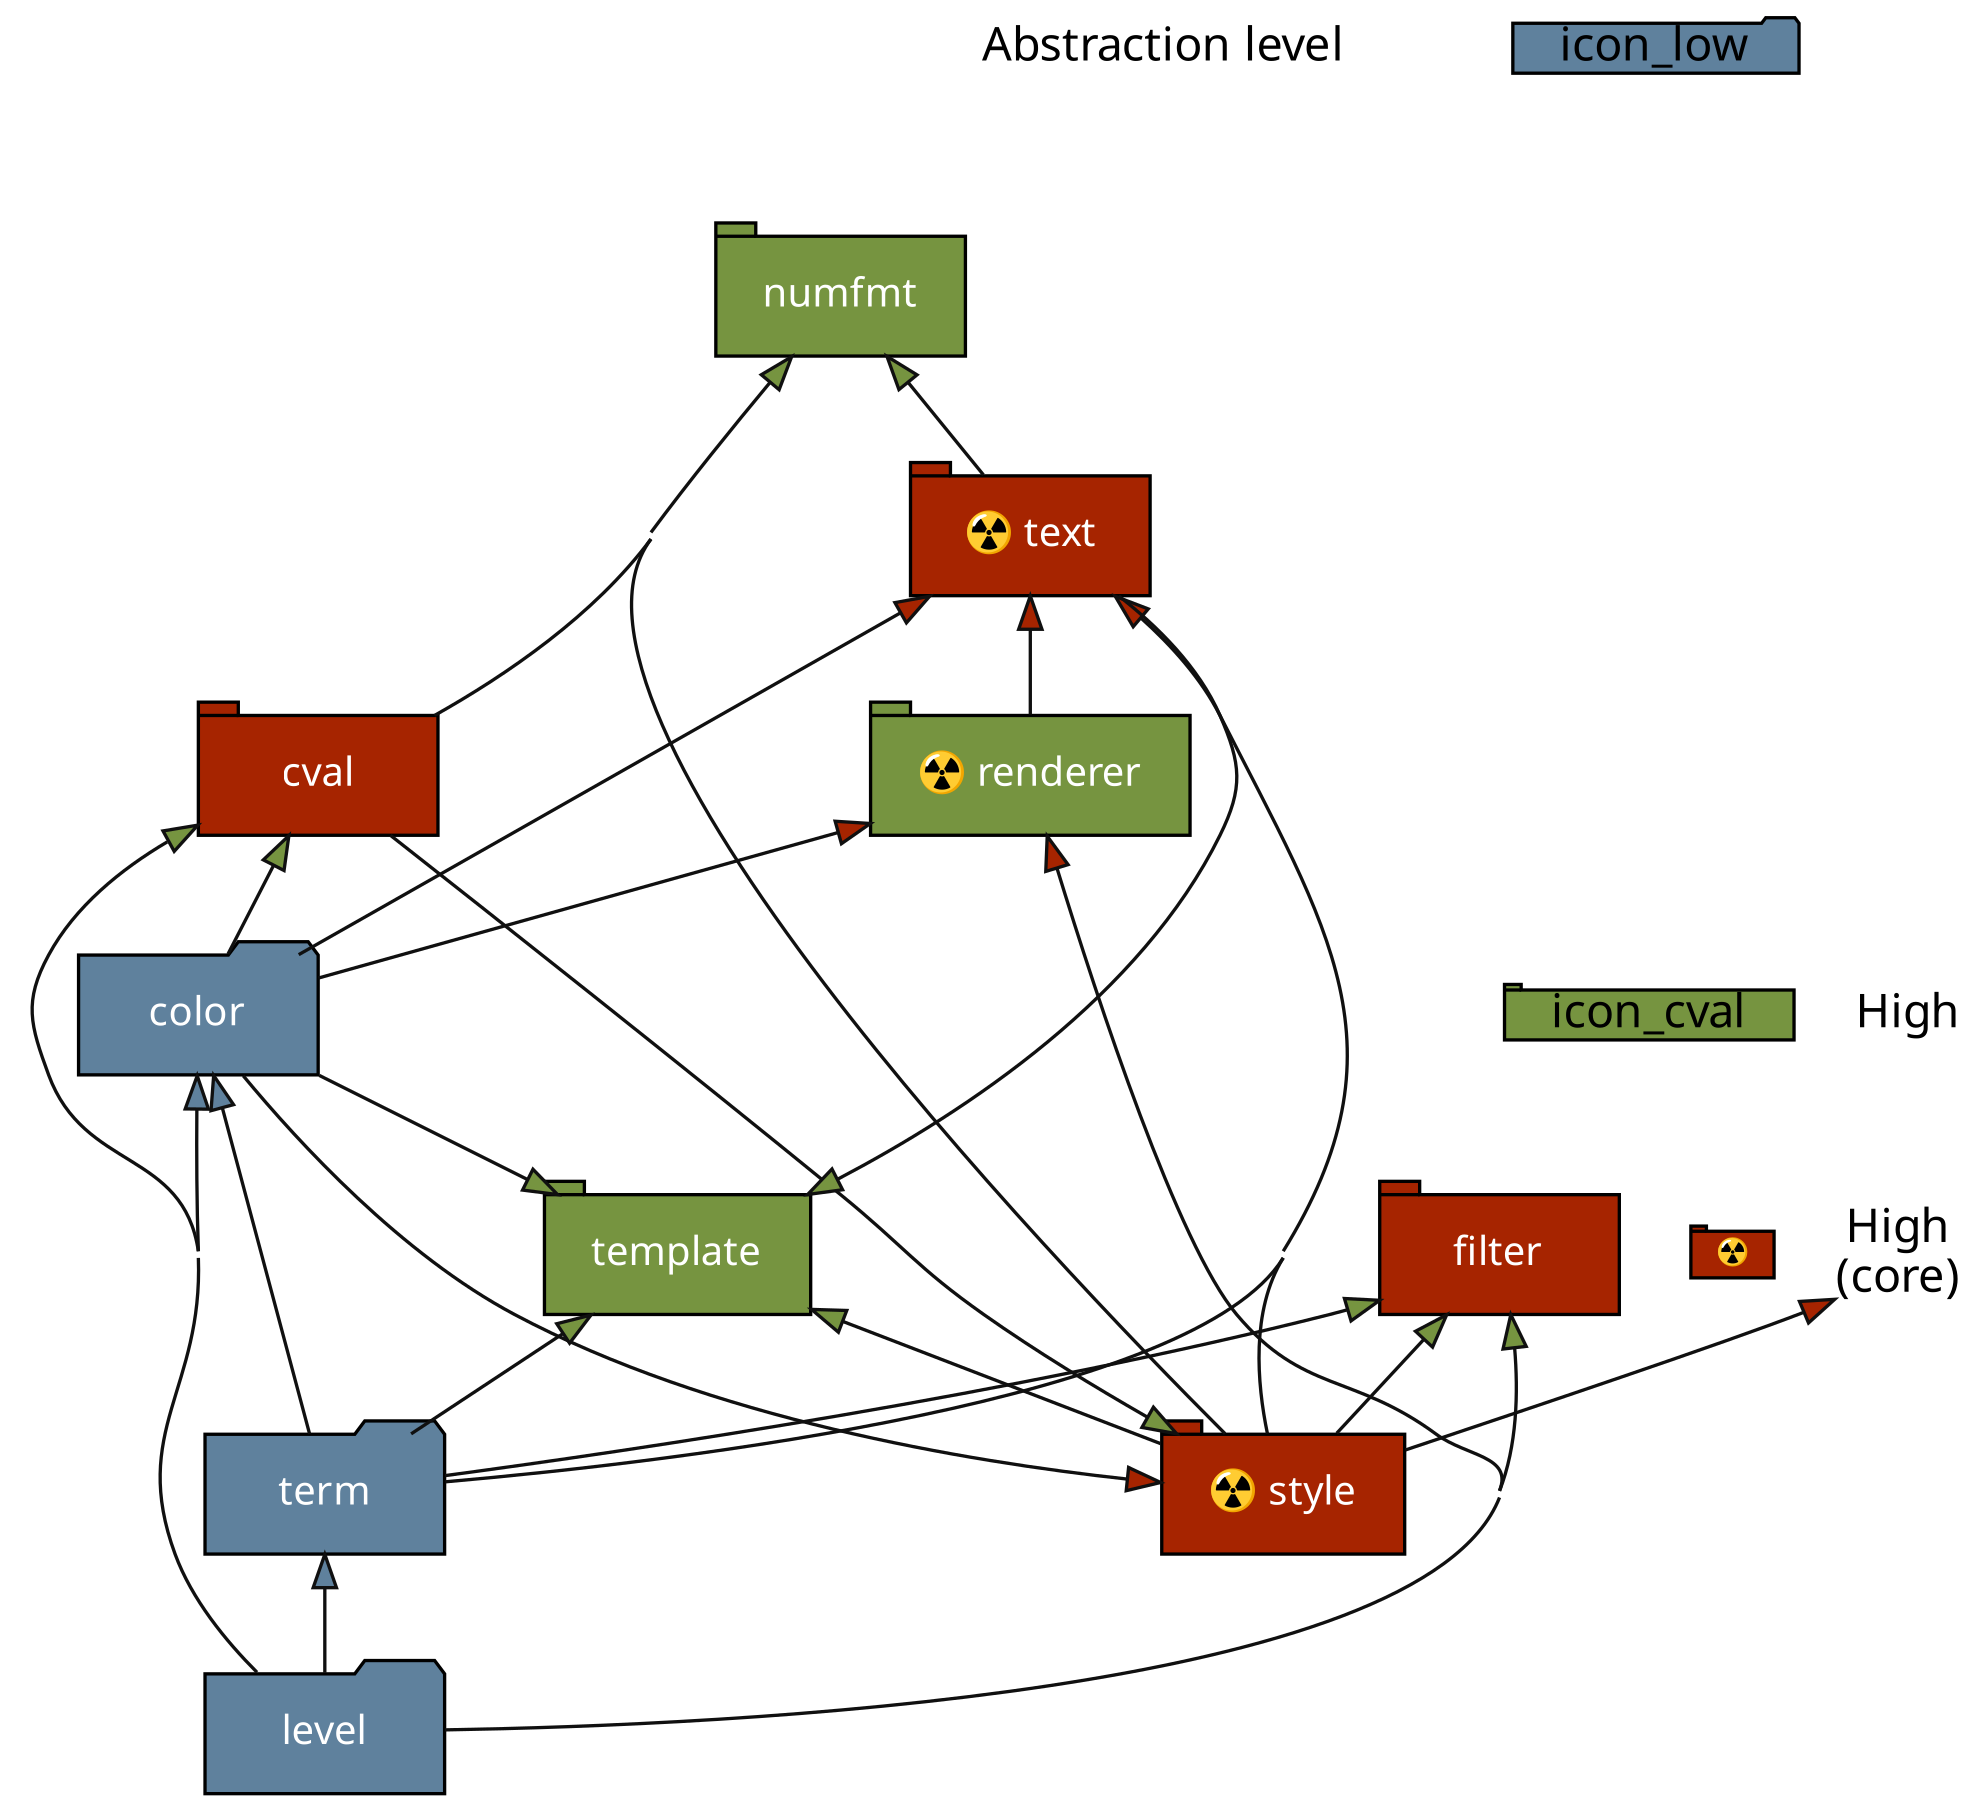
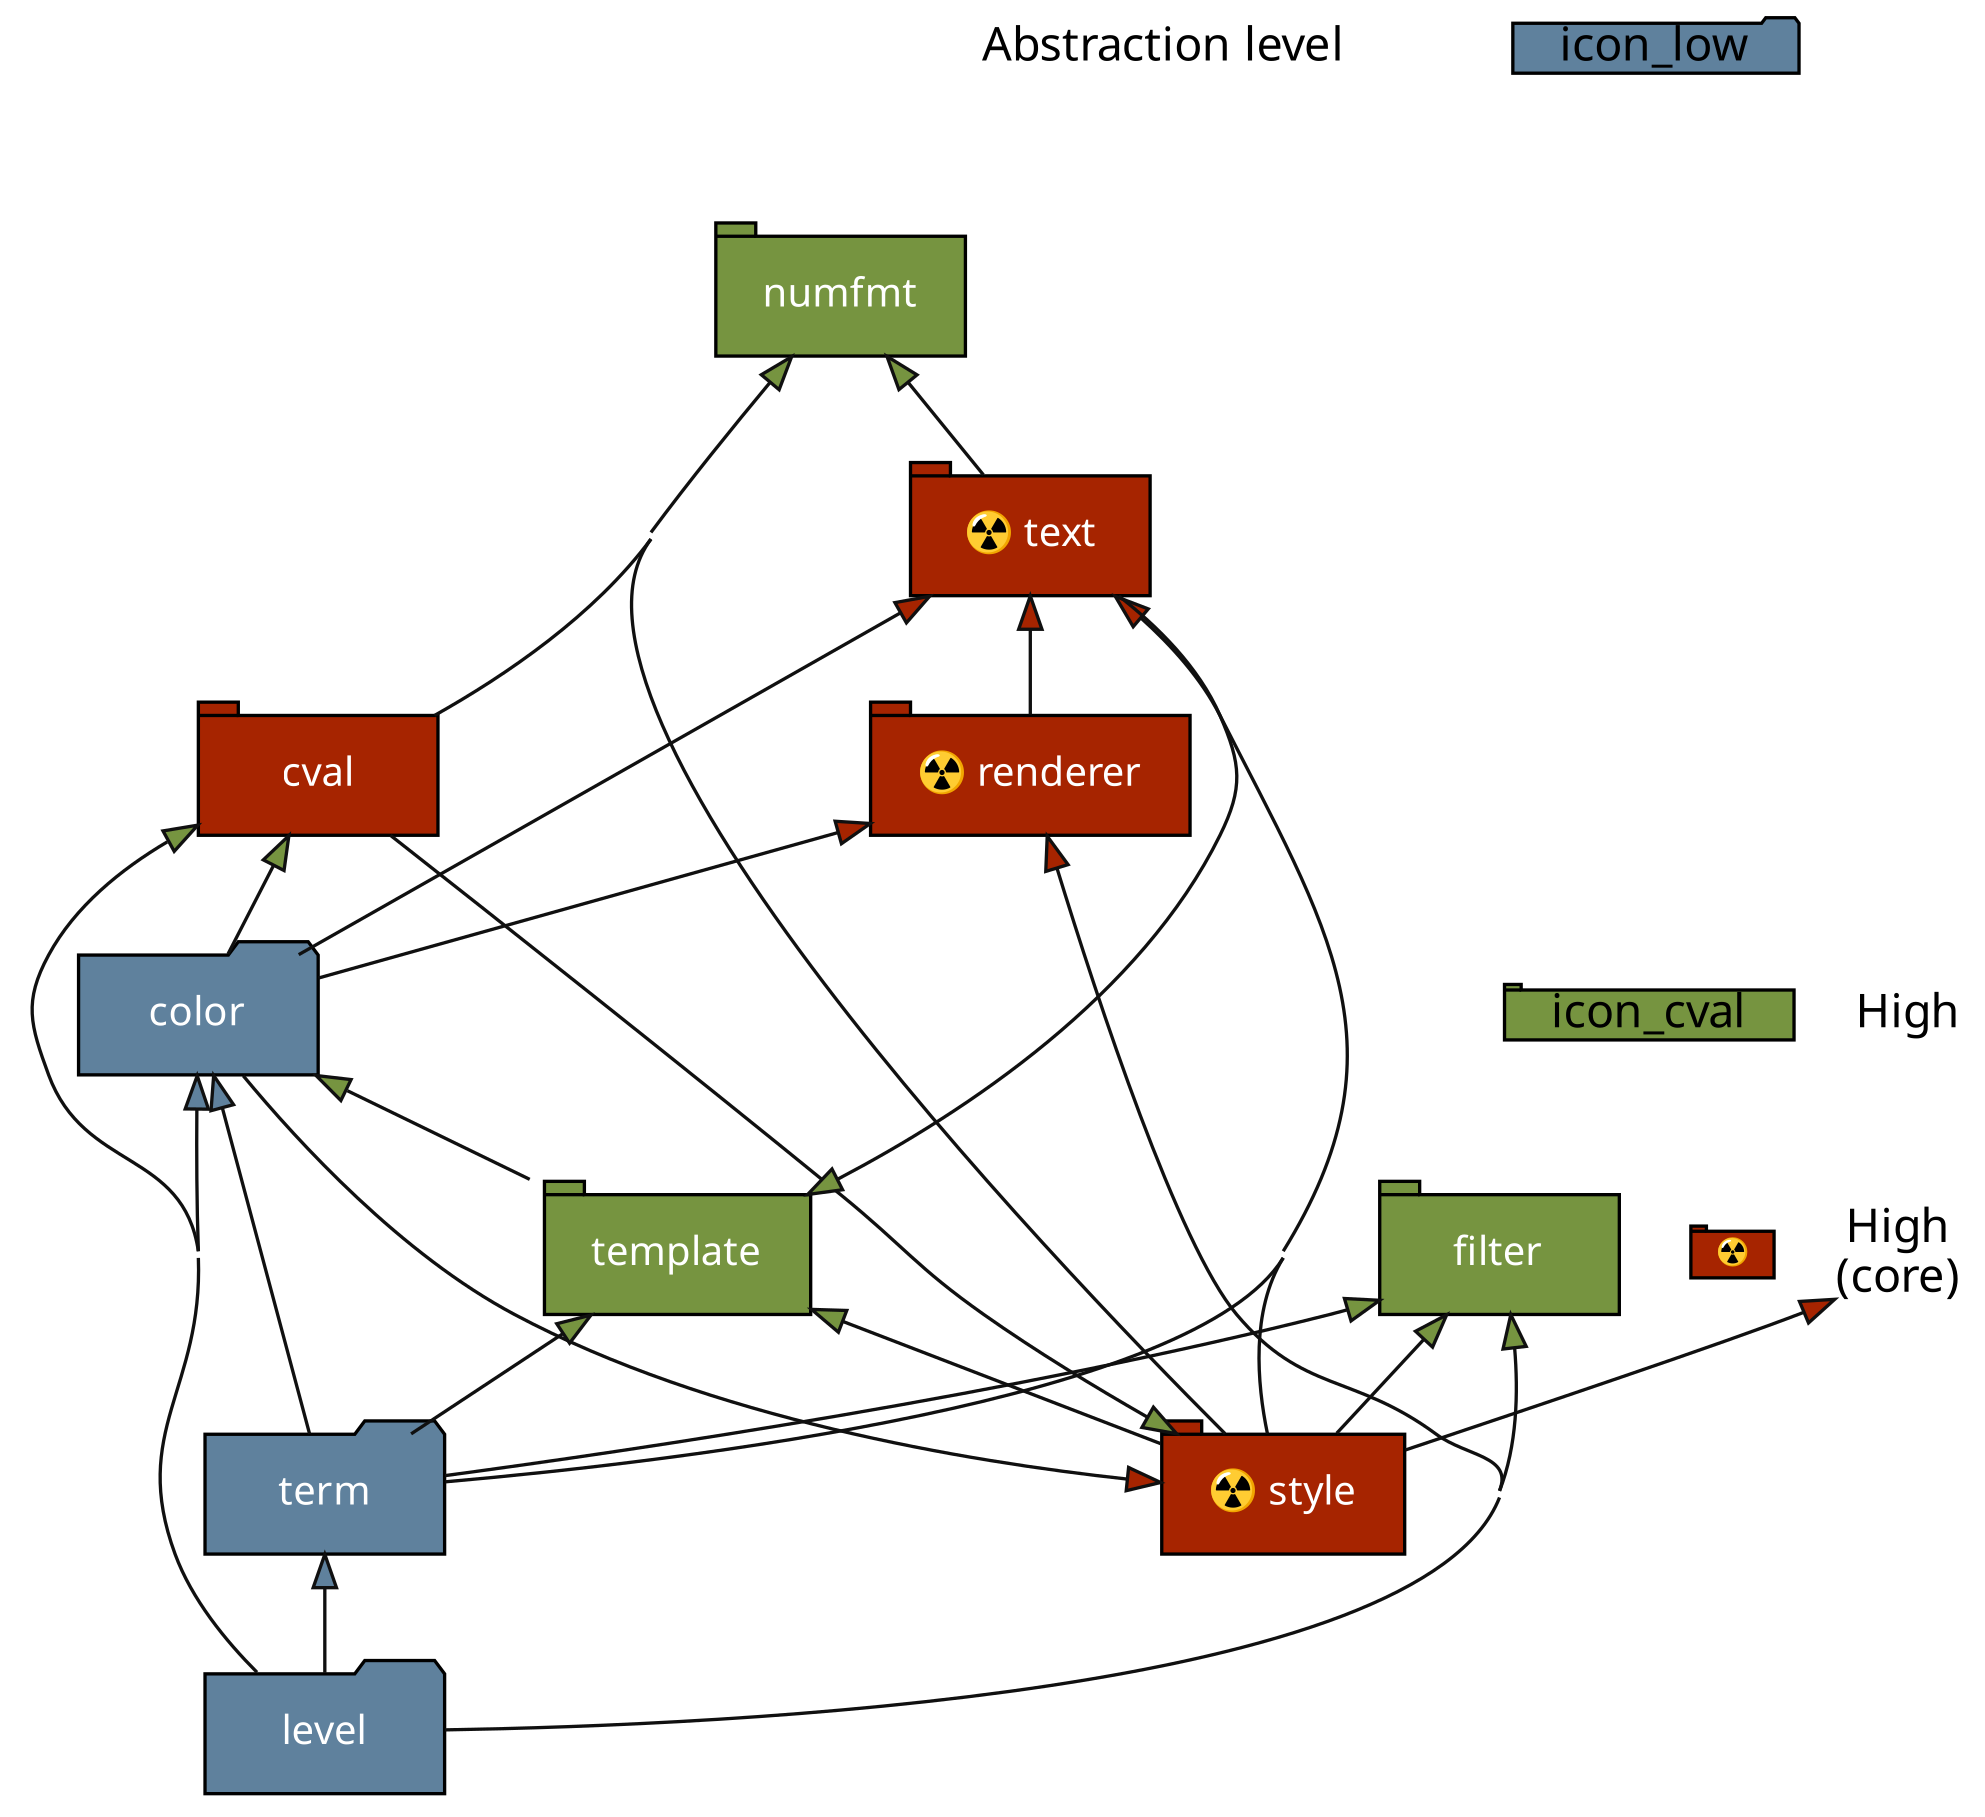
node "☢️ renderer": fillcolor #769440 -> #a62400
edge "color" -> "template": reversed
node "filter": fillcolor #a62400 -> #769440
